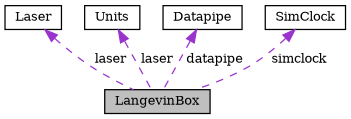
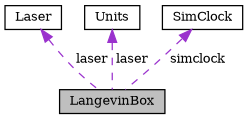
node "Datapipe": removed
